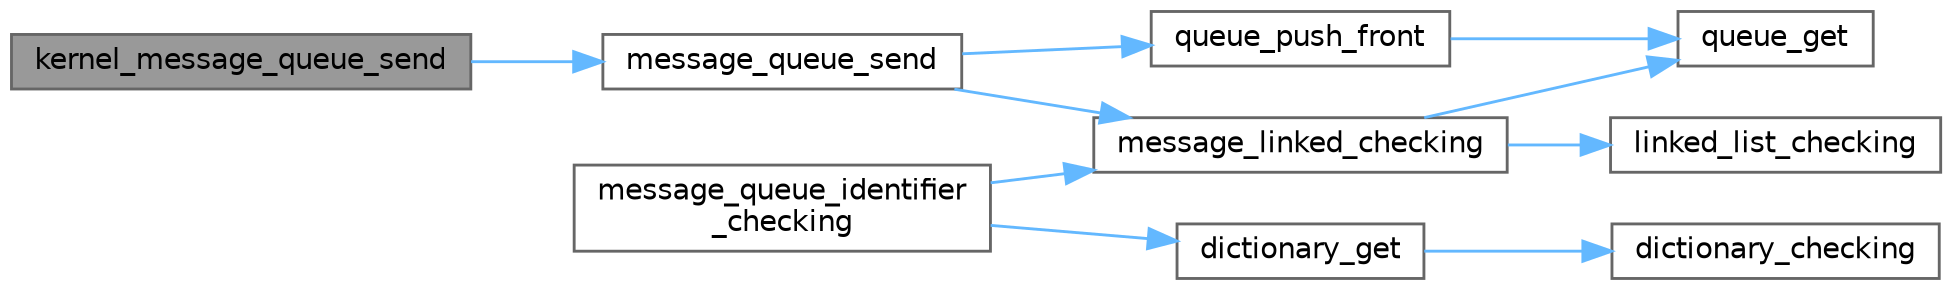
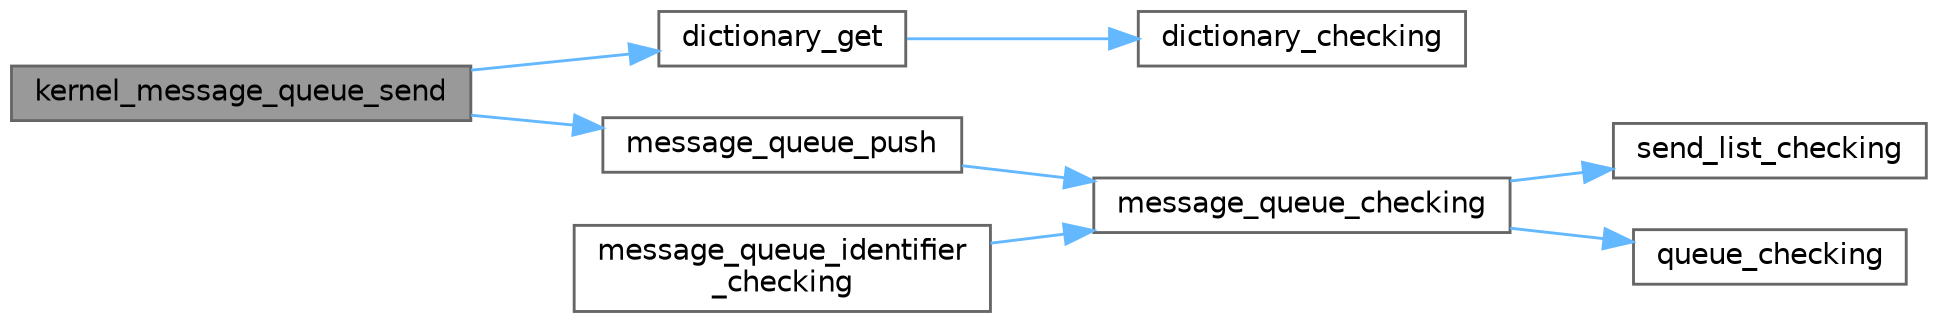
node "queue_push_front": removed
node "queue_get": label "queue_get" -> "queue_checking"
node "message_queue_send": label "message_queue_send" -> "message_queue_push"
node "message_linked_checking": label "message_linked_checking" -> "message_queue_checking"
node "linked_list_checking": label "linked_list_checking" -> "send_list_checking"
edge "message_queue_identifier _checking" -> "dictionary_get": now "kernel_message_queue_send" -> "dictionary_get"
